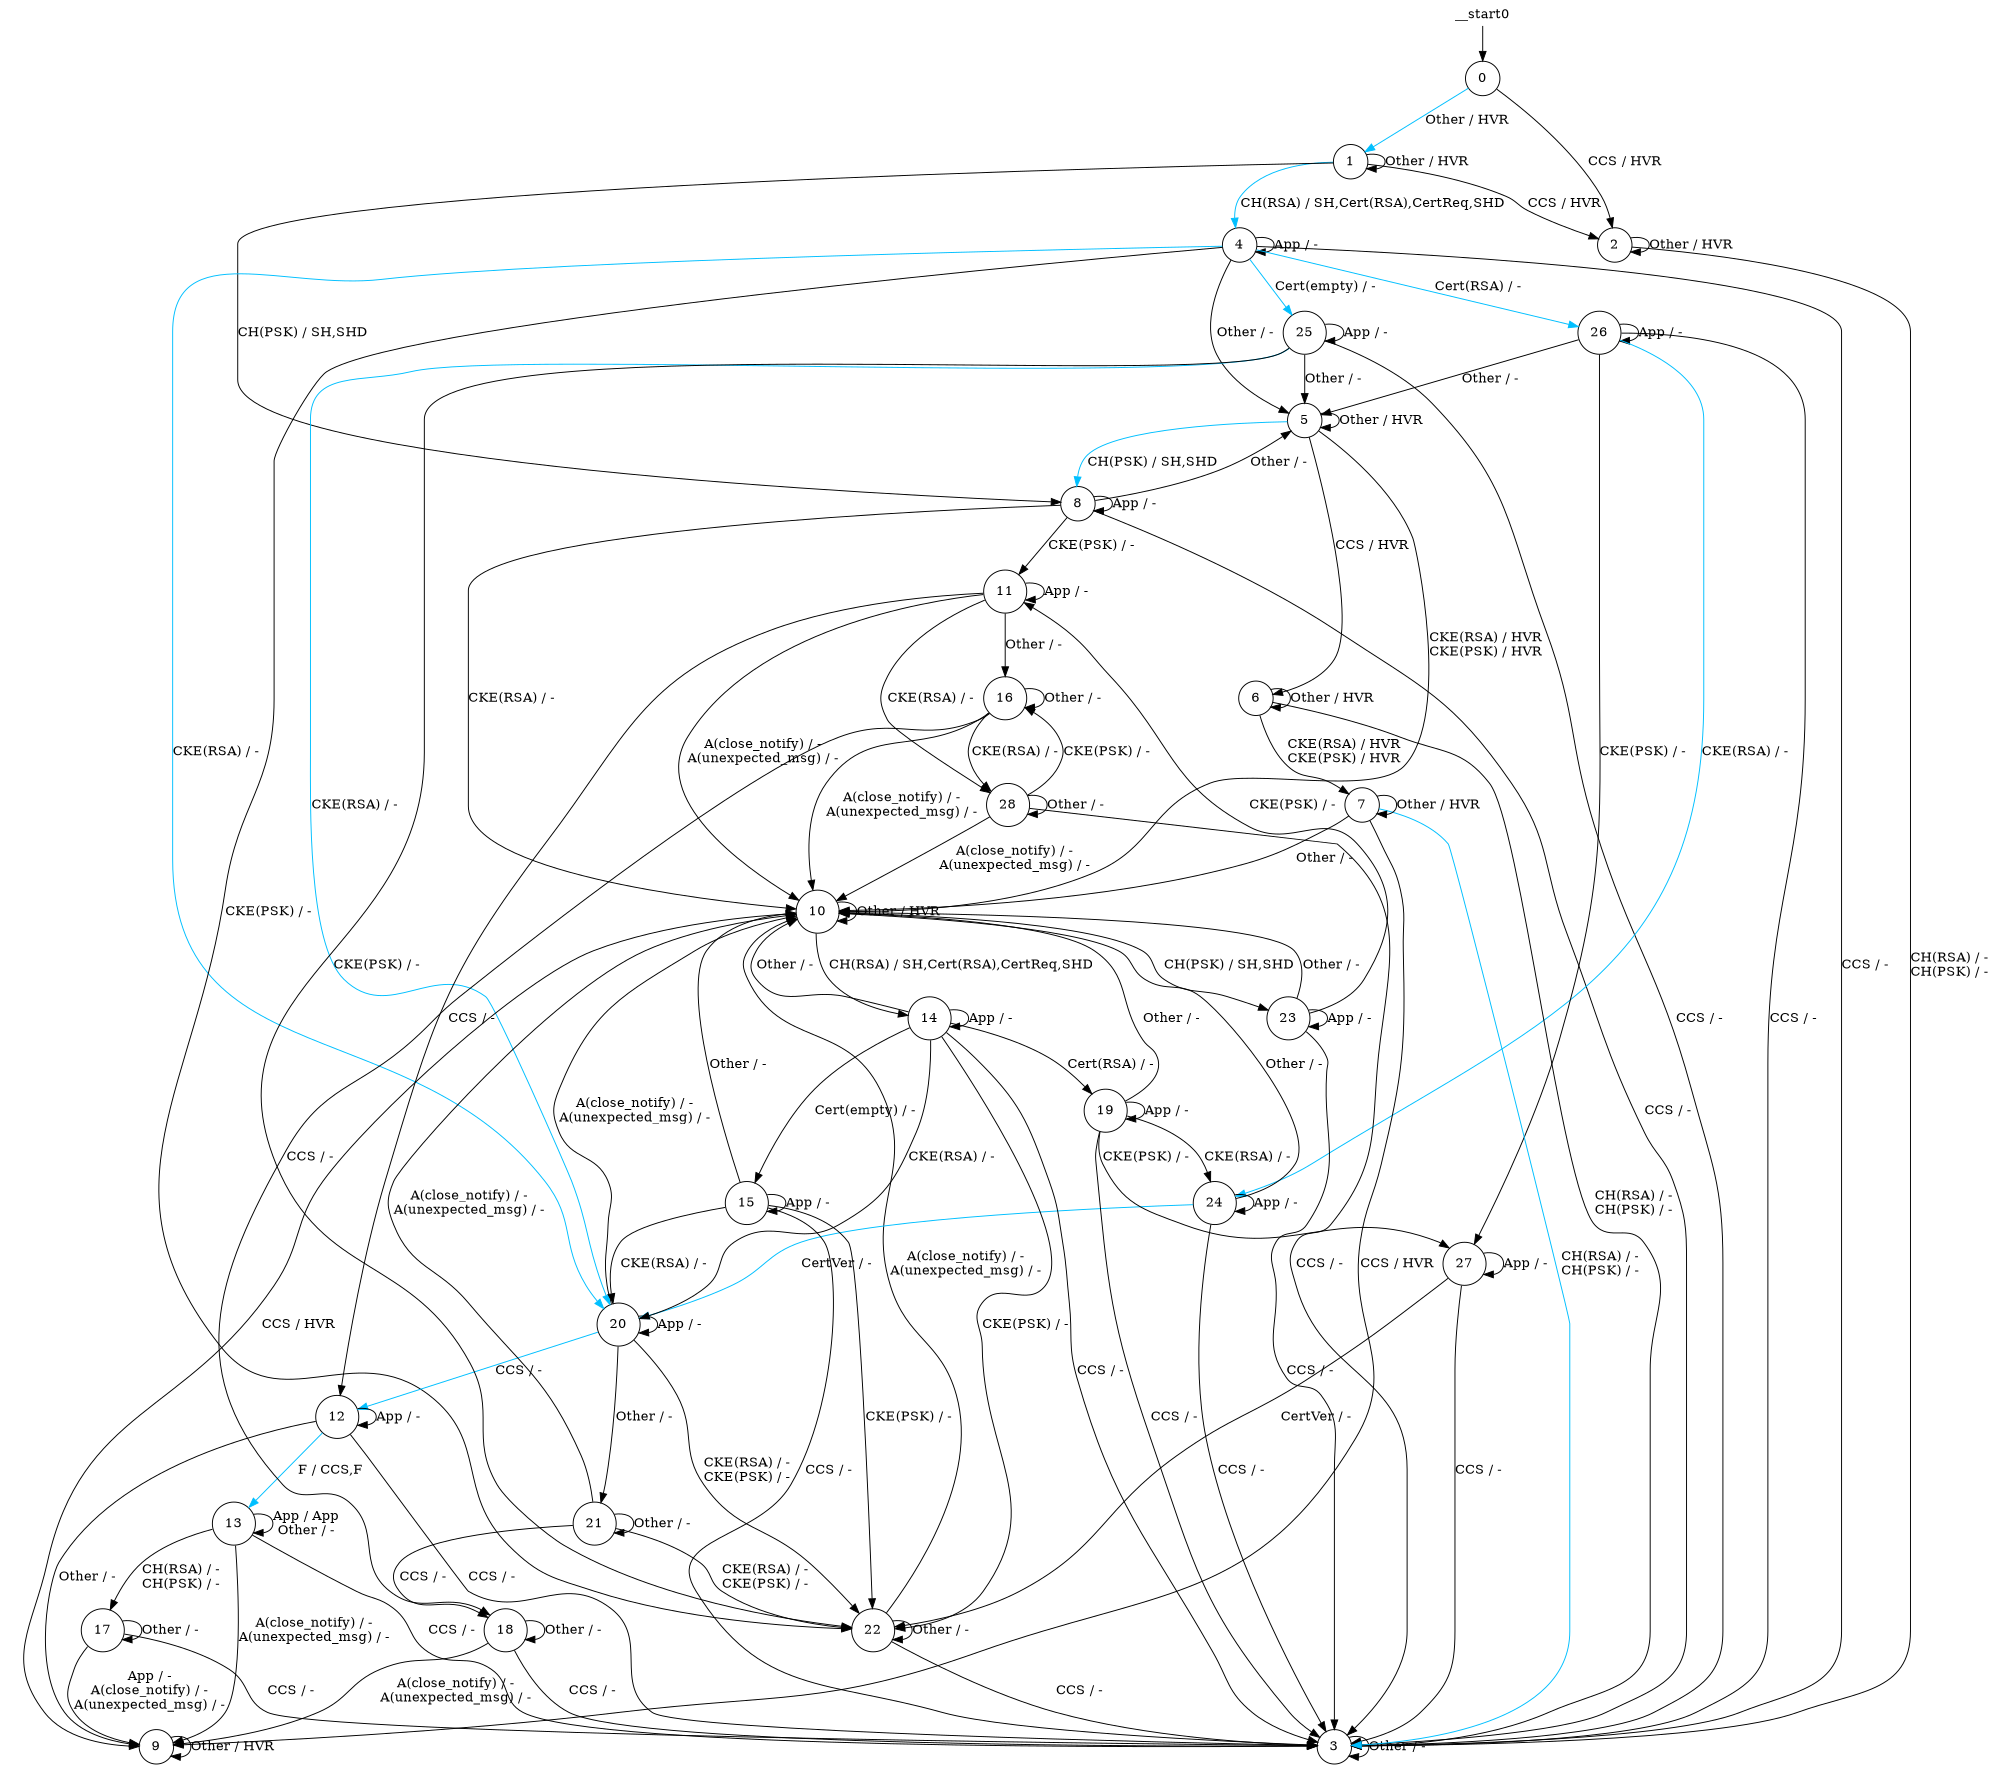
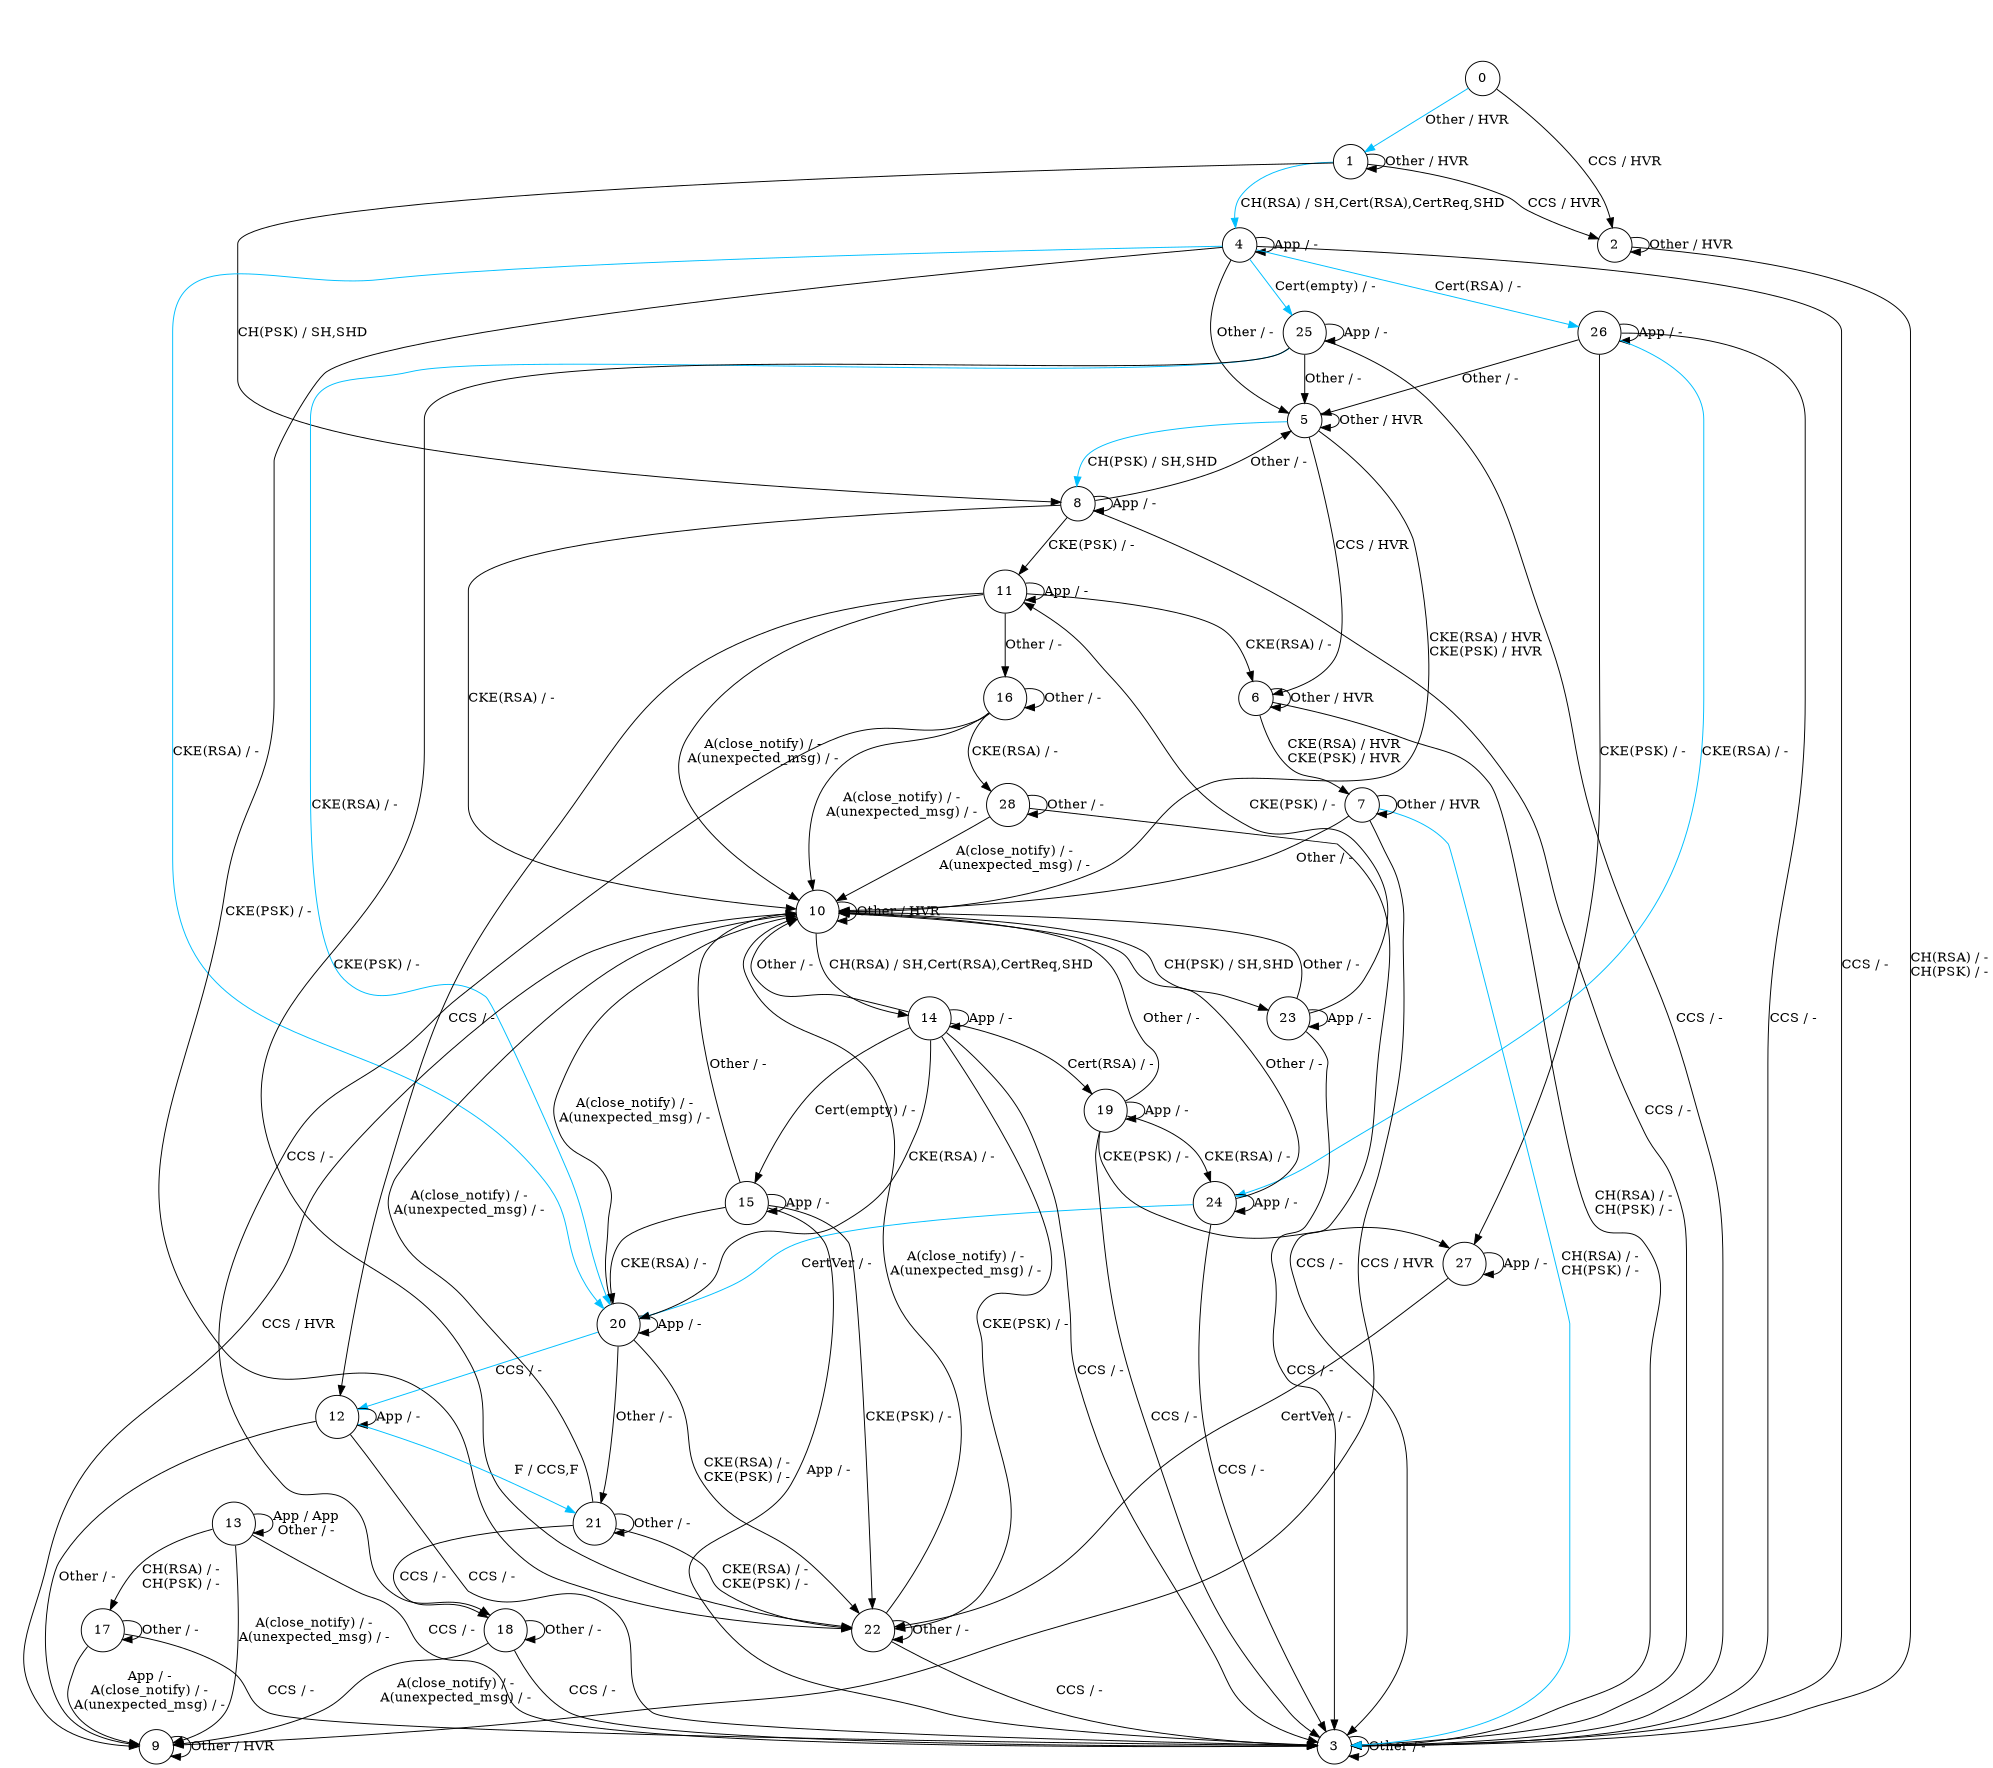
node "__start0": removed
edge "11" -> "28": now "11" -> "6"
edge "28" -> "16": removed, label "CKE(PSK) / -"
edge "12" -> "13": now "12" -> "21"
edge "15" -> "3": label "CCS / -" -> "App / -"
edge "27" -> "3": removed, label "CCS / -"
